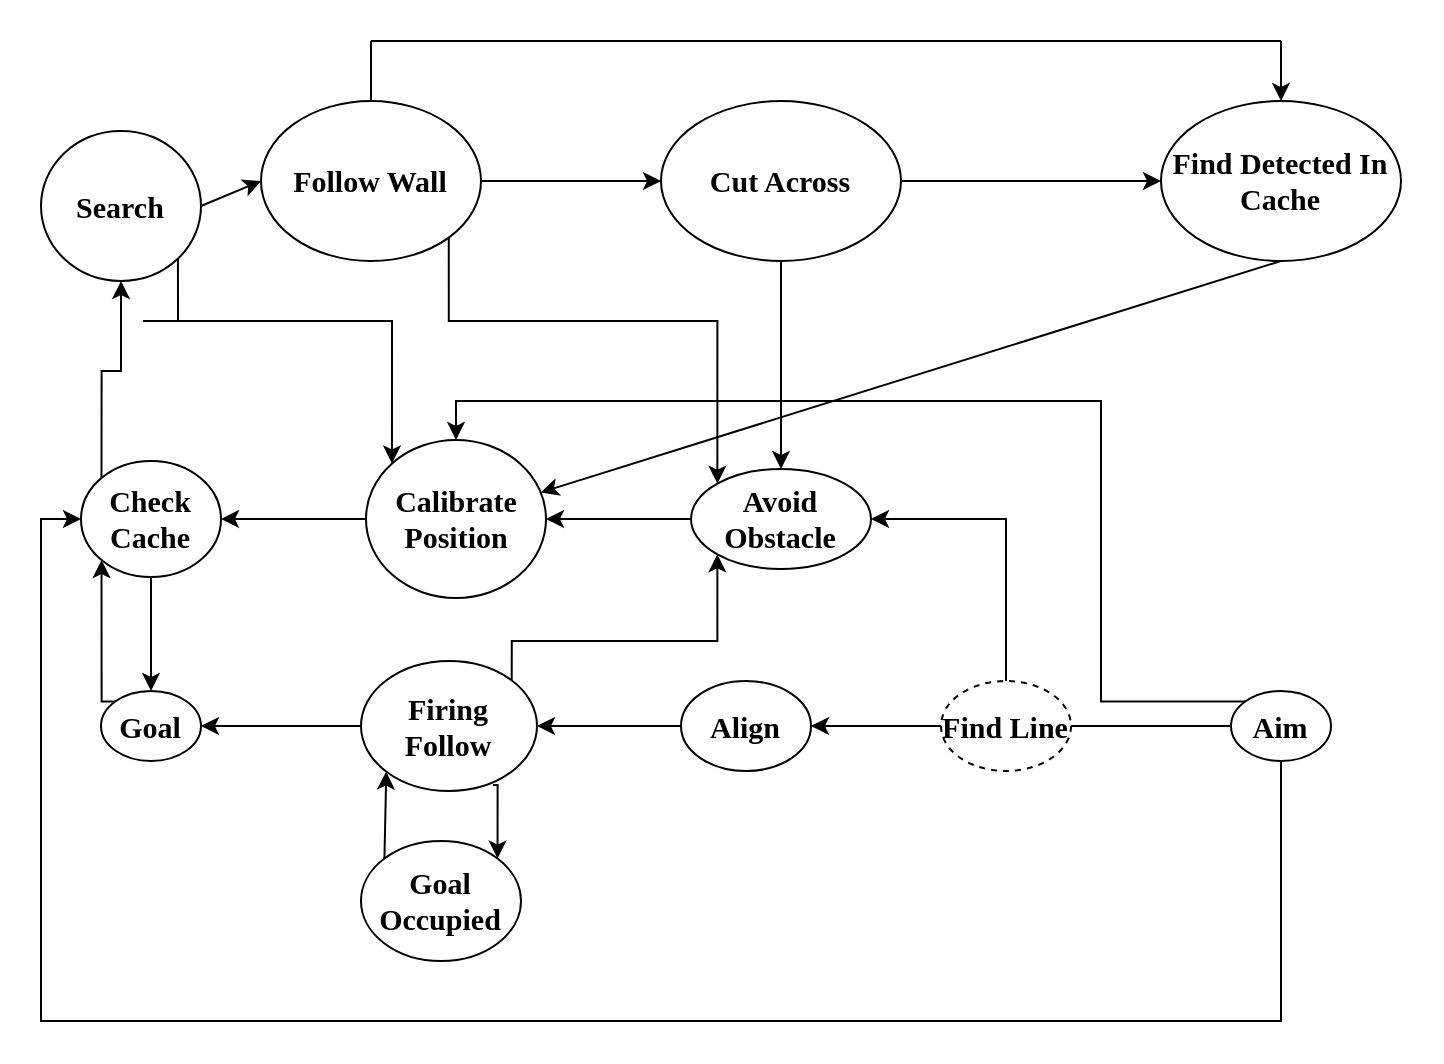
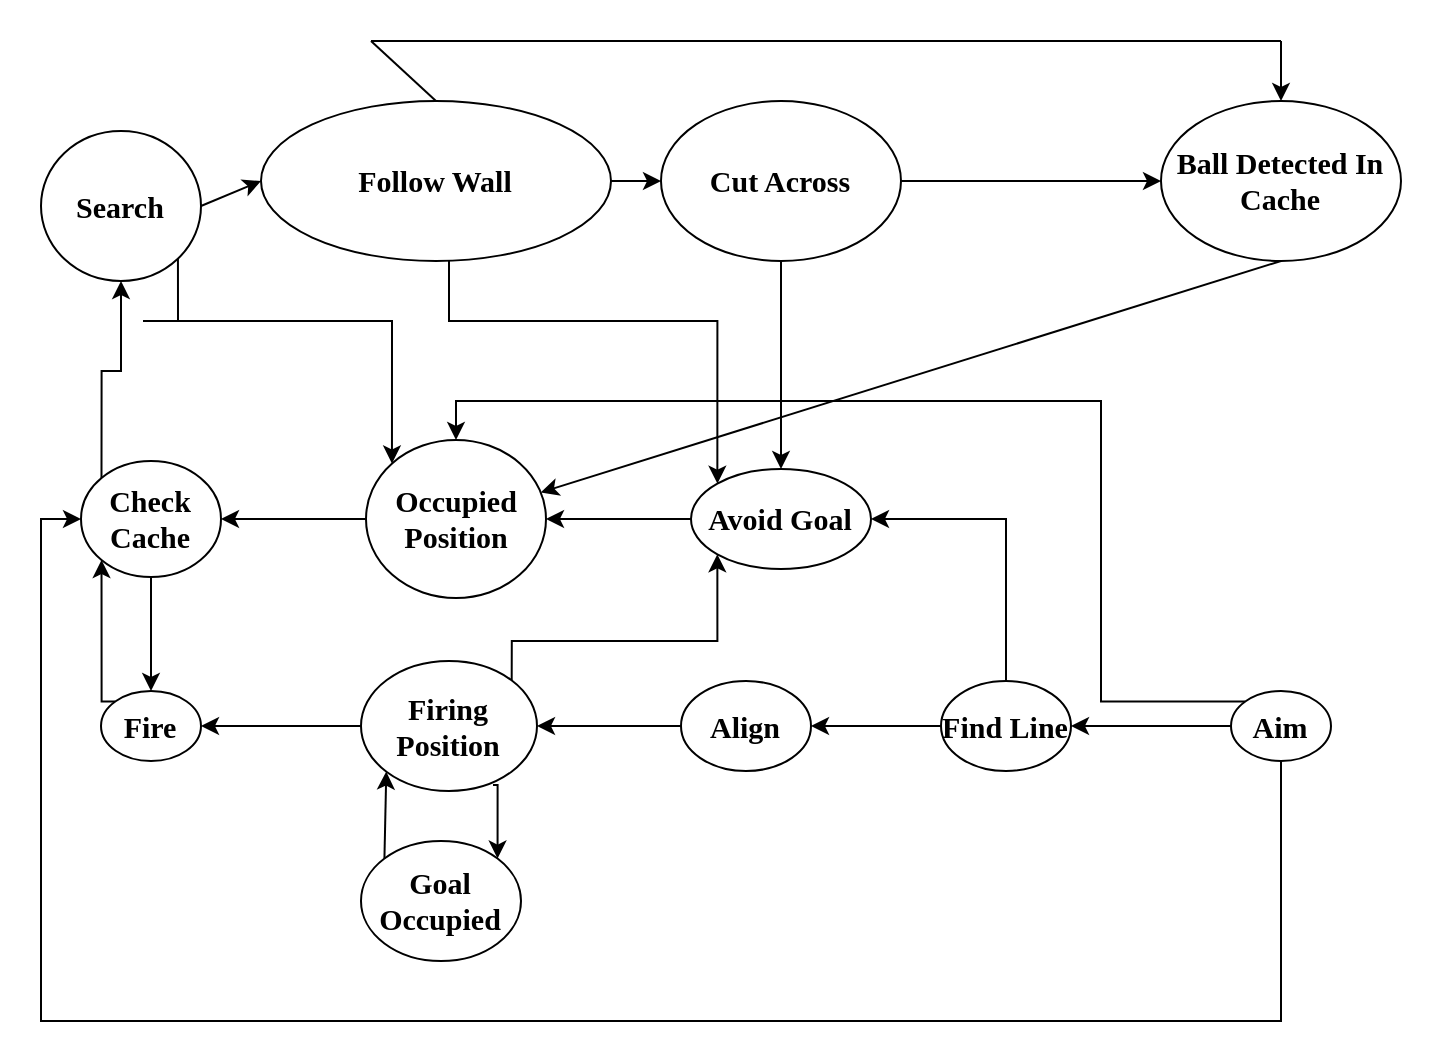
node "Follow Wall": size 220x160 -> 350x160
node "Find Detected In Cache": label "Find Detected In Cache" -> "Ball Detected In Cache"
node "Calibrate Position": label "Calibrate Position" -> "Occupied Position"
node "Avoid Obstacle": label "Avoid Obstacle" -> "Avoid Goal"
node "Find Line": style dashed -> solid
edge "Find Line" -- "Aim": arrowhead none -> classic
node "Goal": label "Goal" -> "Fire"
node "Firing Follow": label "Firing Follow" -> "Firing Position"
